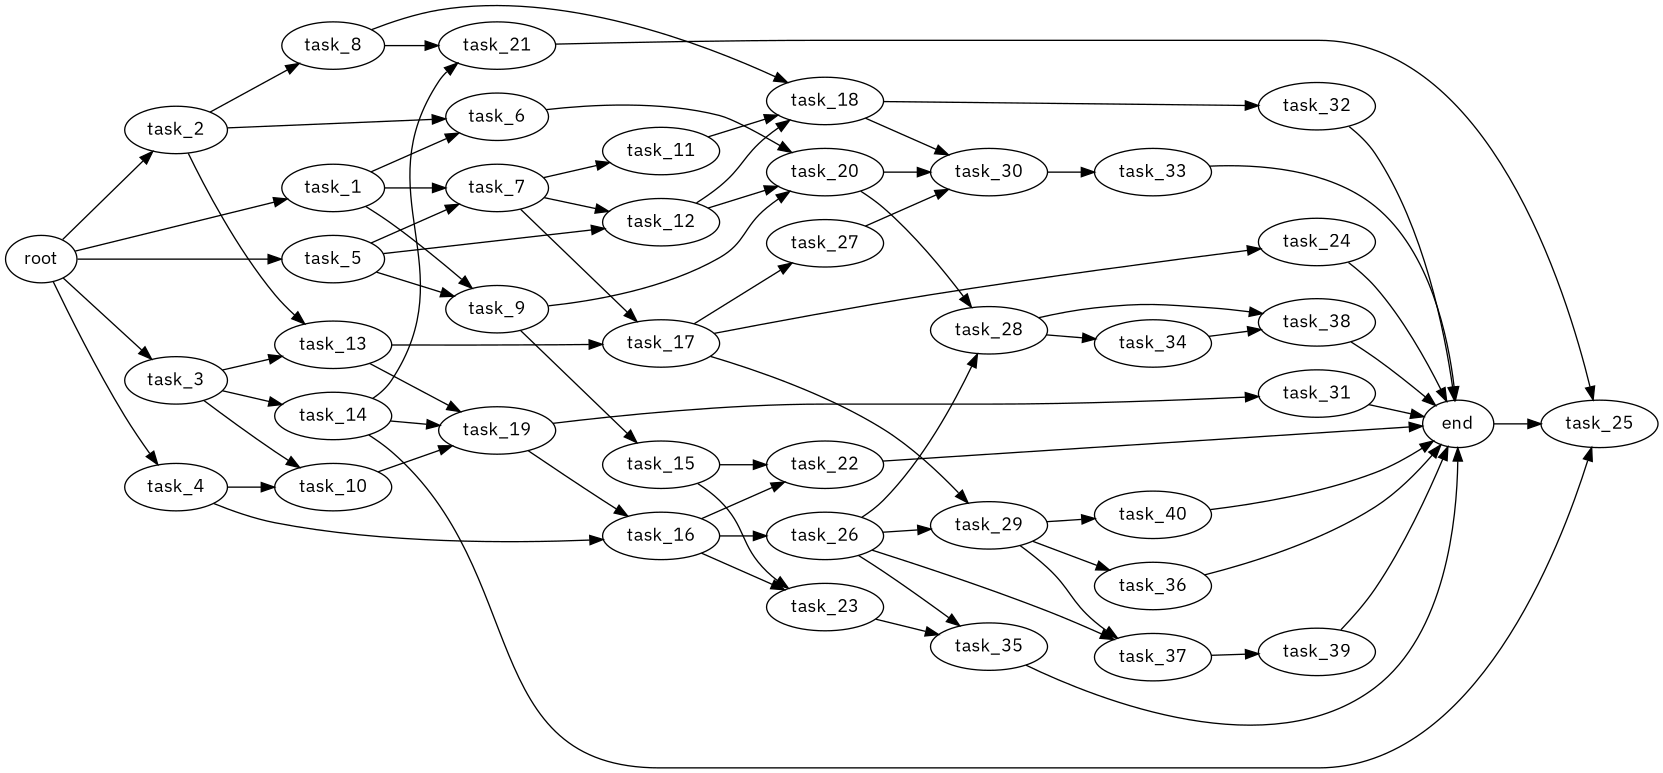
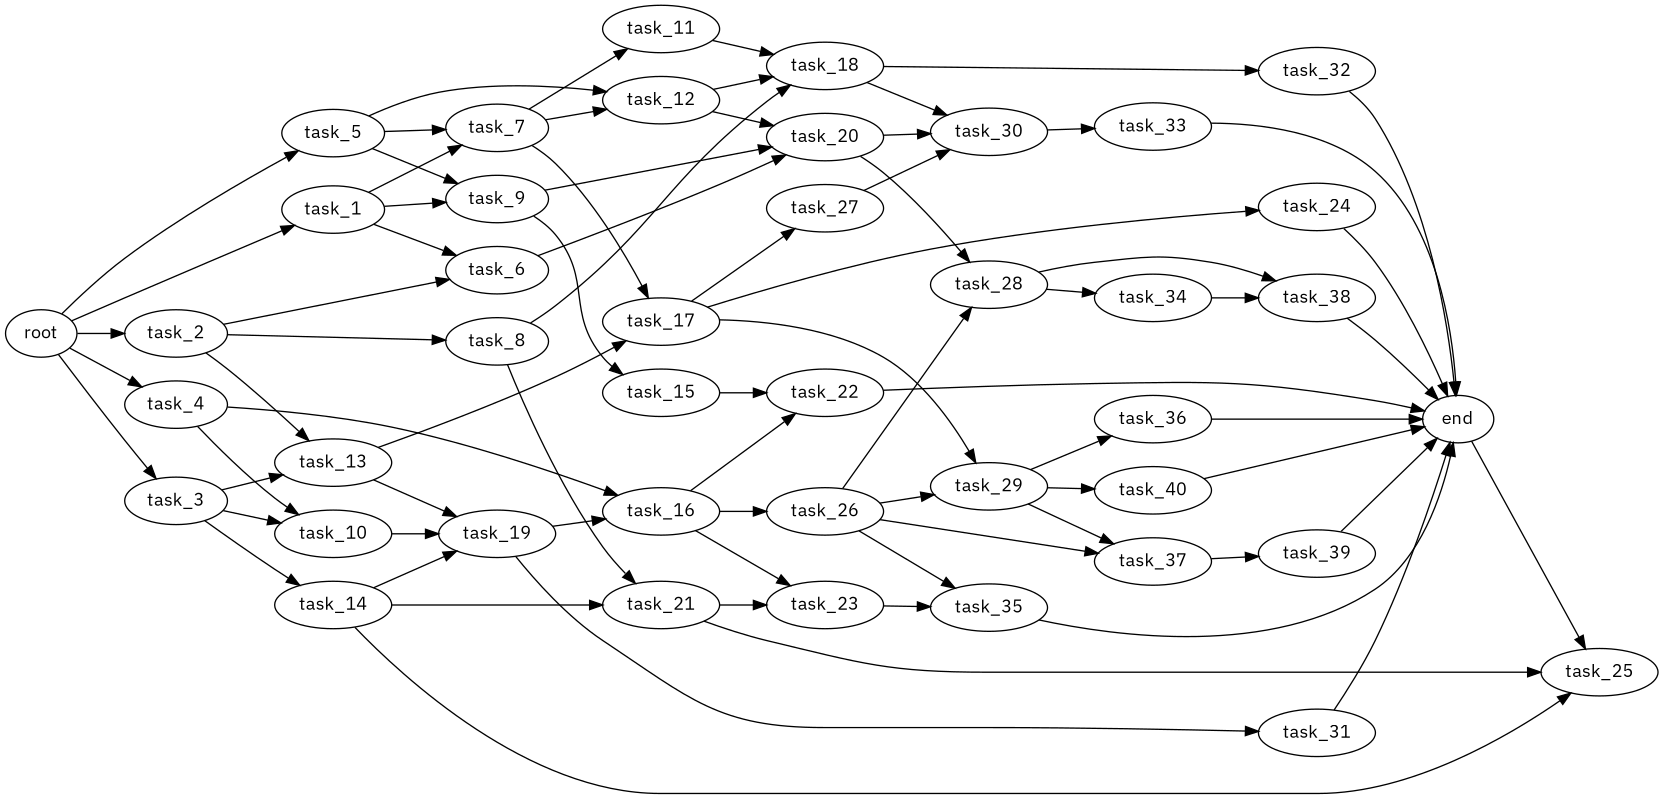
edge "task_15" -> "task_23": now "task_21" -> "task_23"
